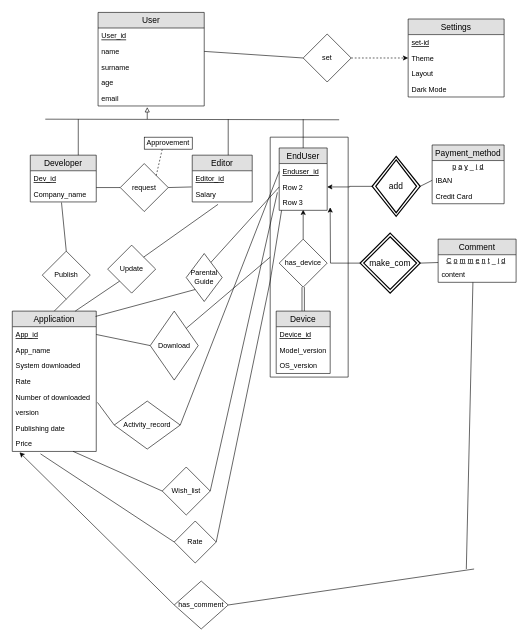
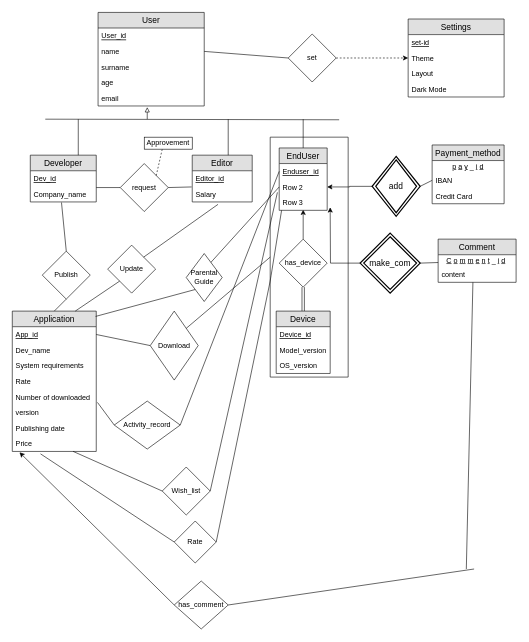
node "set": moved (327, 58) -> (312, 58)
node "App_name": label "App_name" -> "Dev_name"
node "System downloaded": label "System downloaded" -> "System requirements"
